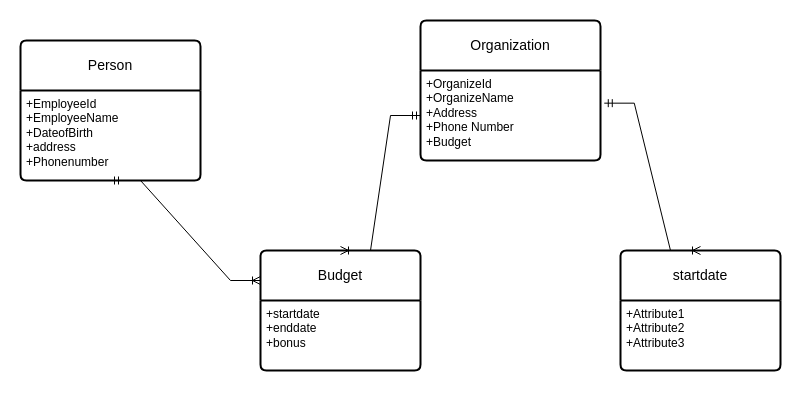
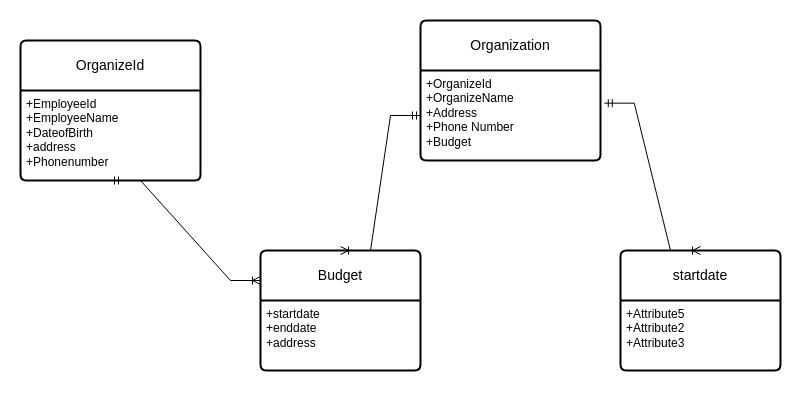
node "Person": label "Person" -> "OrganizeId"
node "+startdate +enddate +bonus": label "+startdate +enddate +bonus" -> "+startdate +enddate +address"
node "+Attribute1 +Attribute2 +Attribute3": label "+Attribute1 +Attribute2 +Attribute3" -> "+Attribute5 +Attribute2 +Attribute3"
